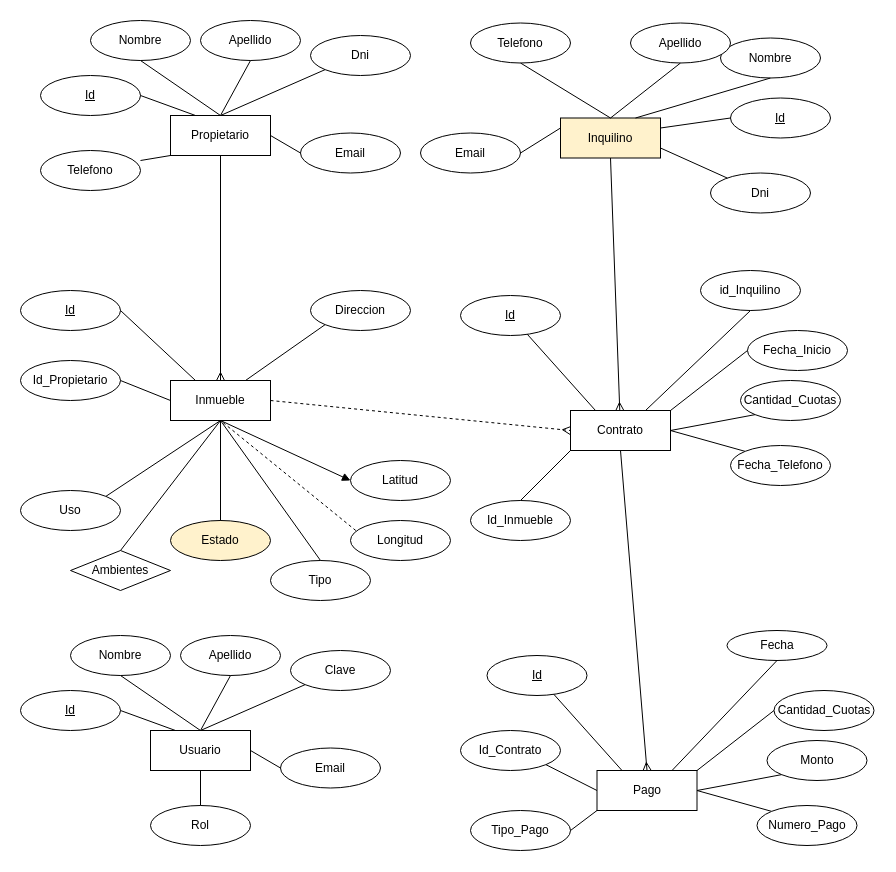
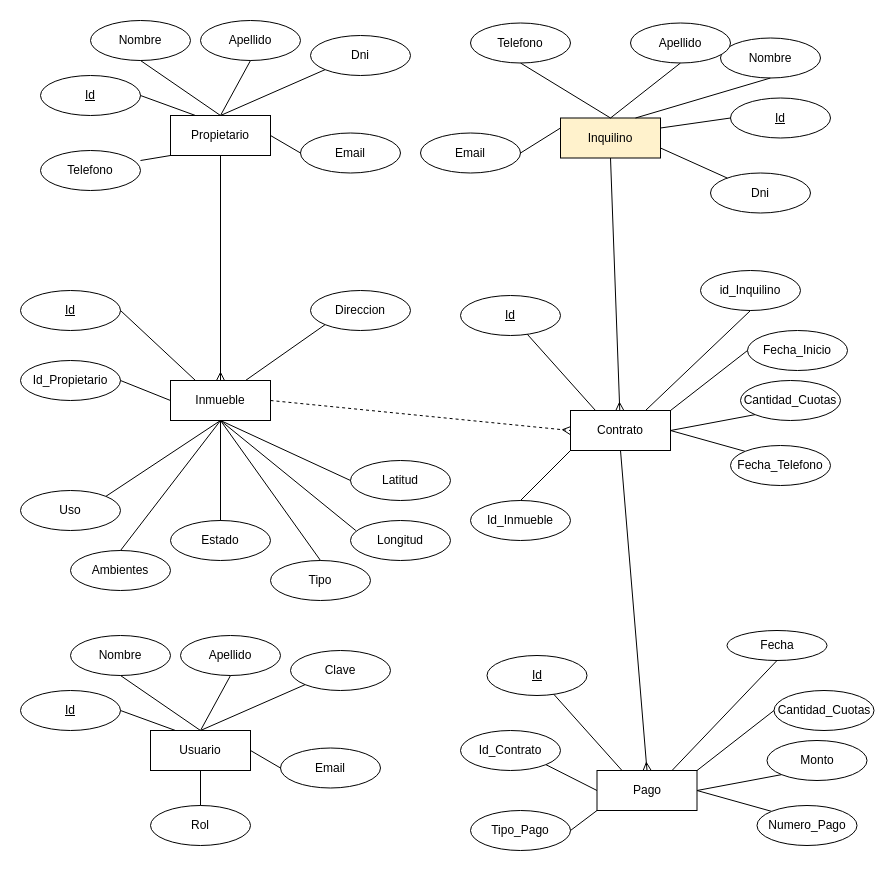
edge "Inmueble" -> "Latitud": arrowhead block -> none
edge "Inmueble" -- "Longitud": style dashed -> solid
node "Estado": fillcolor #fff2cc -> #ffffff
node "Ambientes": shape diamond -> ellipse
